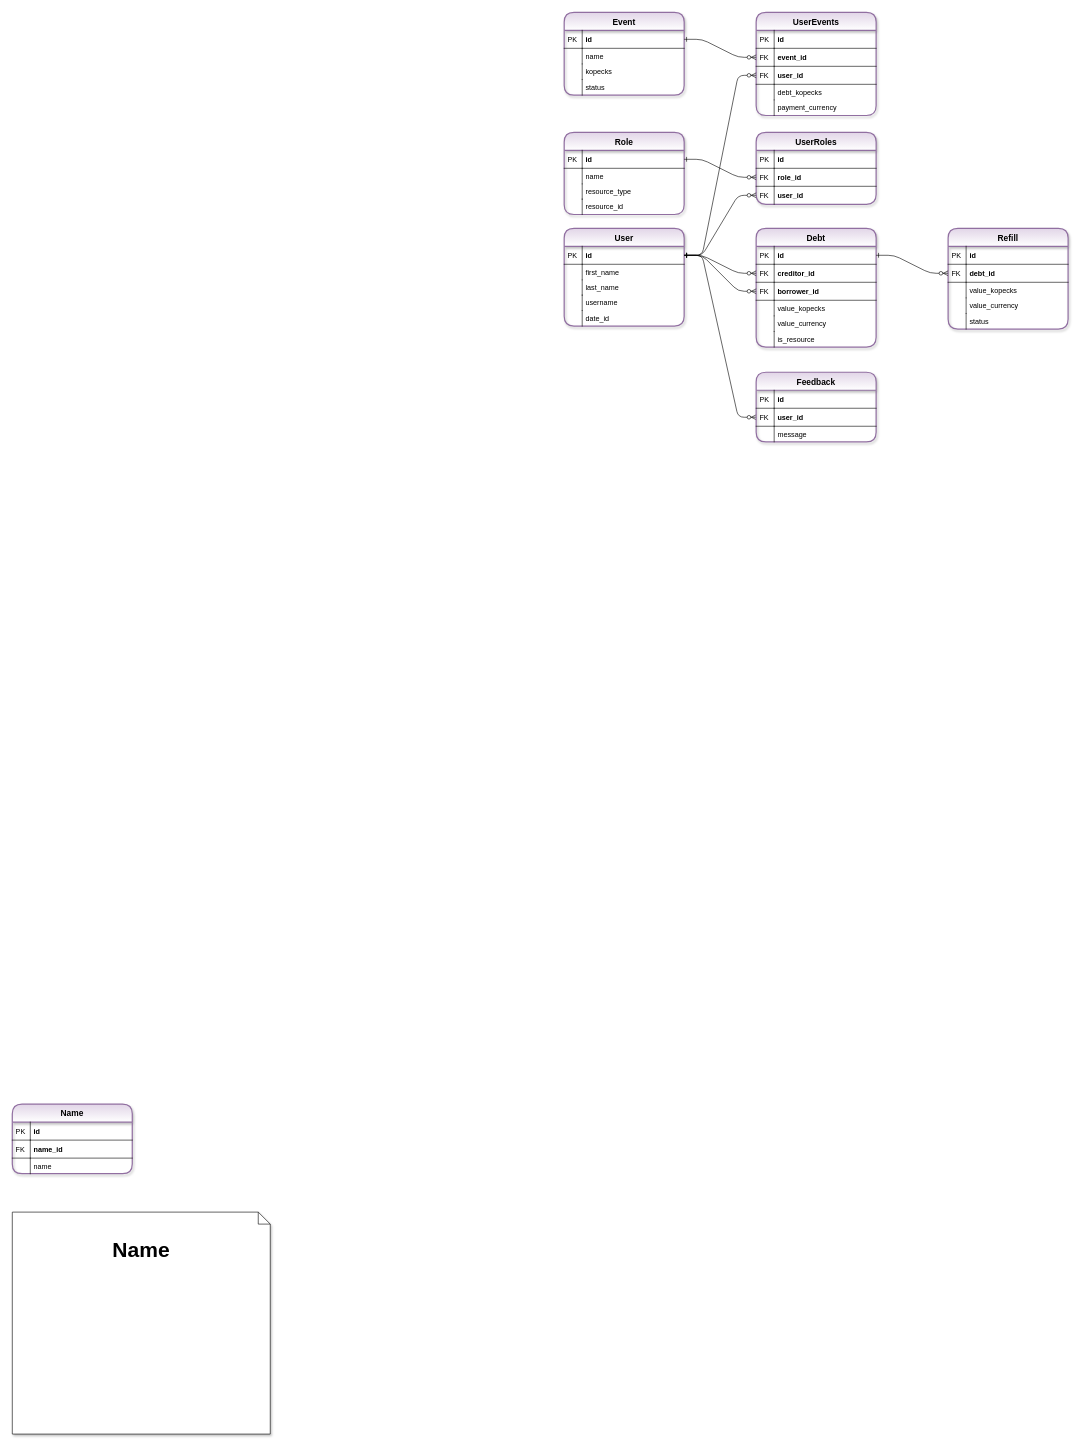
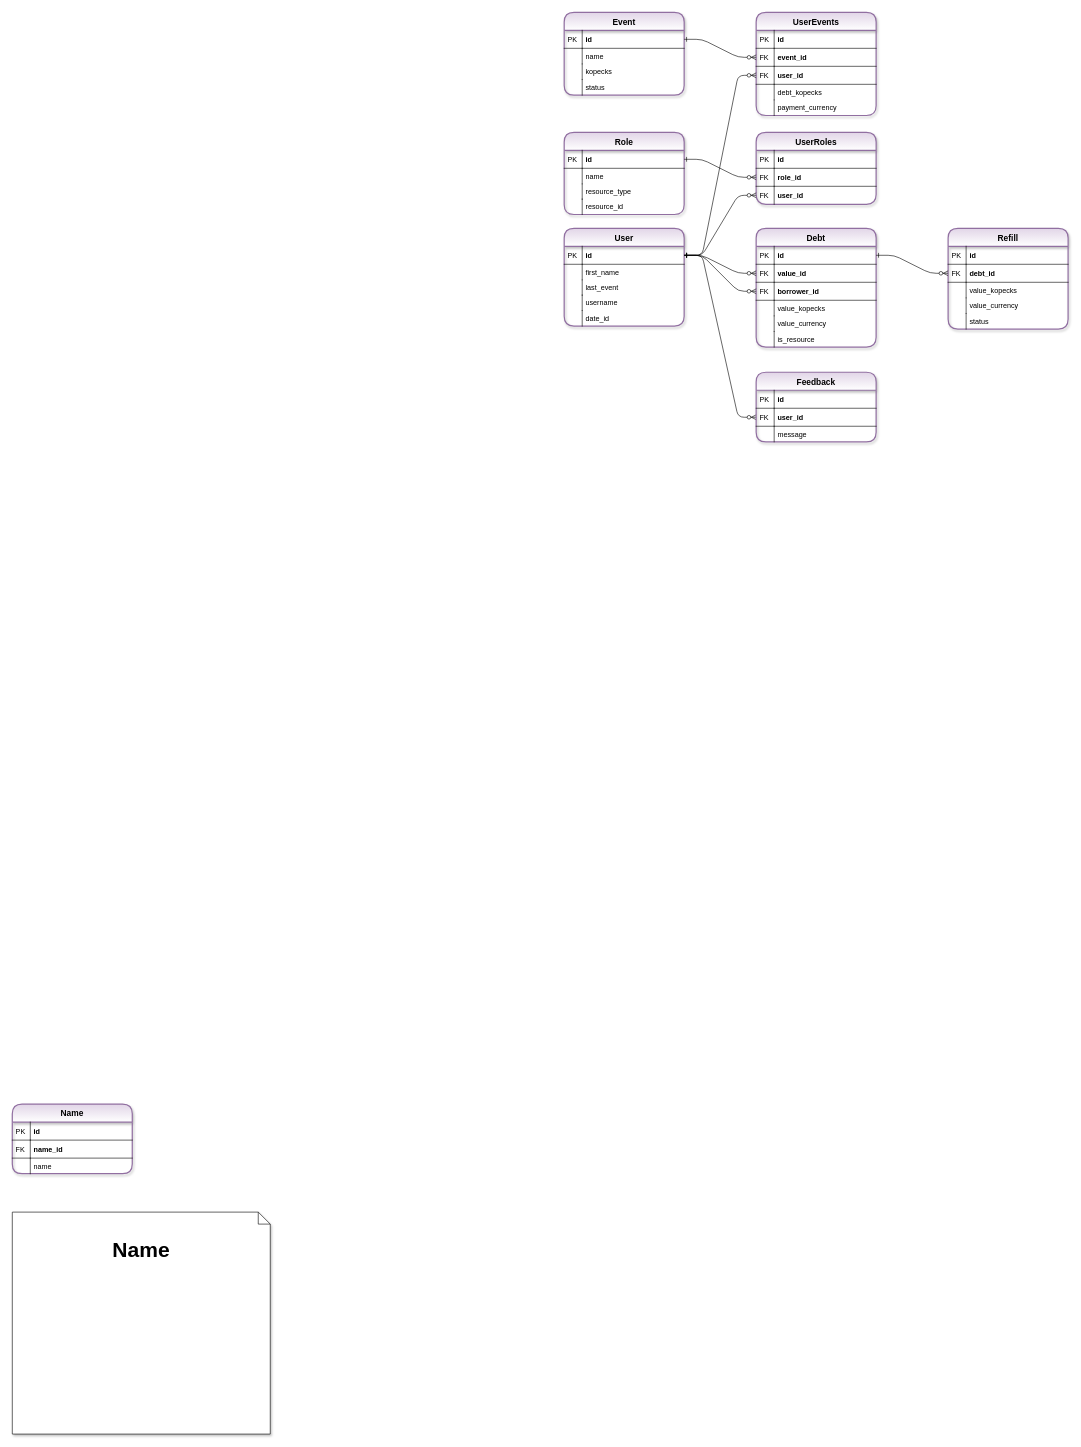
node "creditor_id": label "creditor_id" -> "value_id"
node "last_name": label "last_name" -> "last_event"
